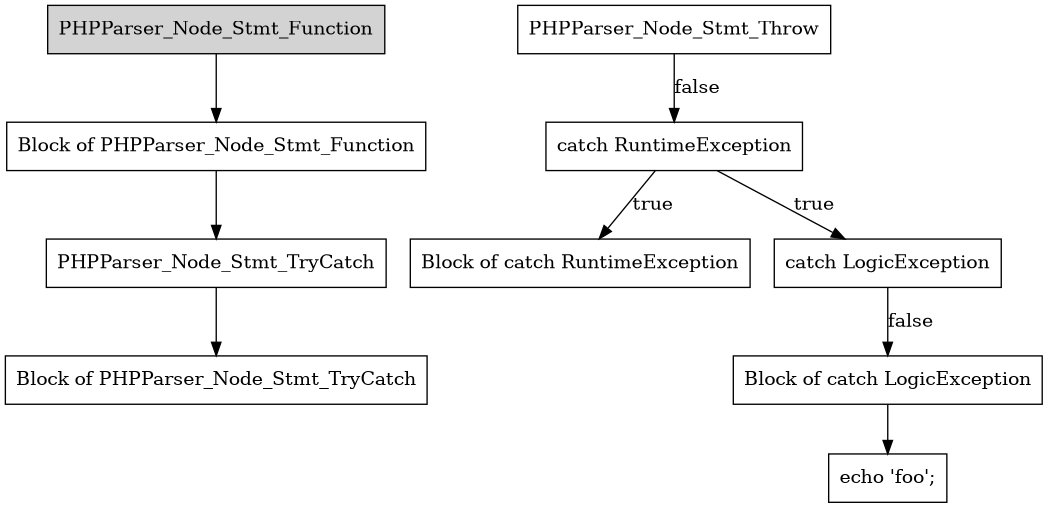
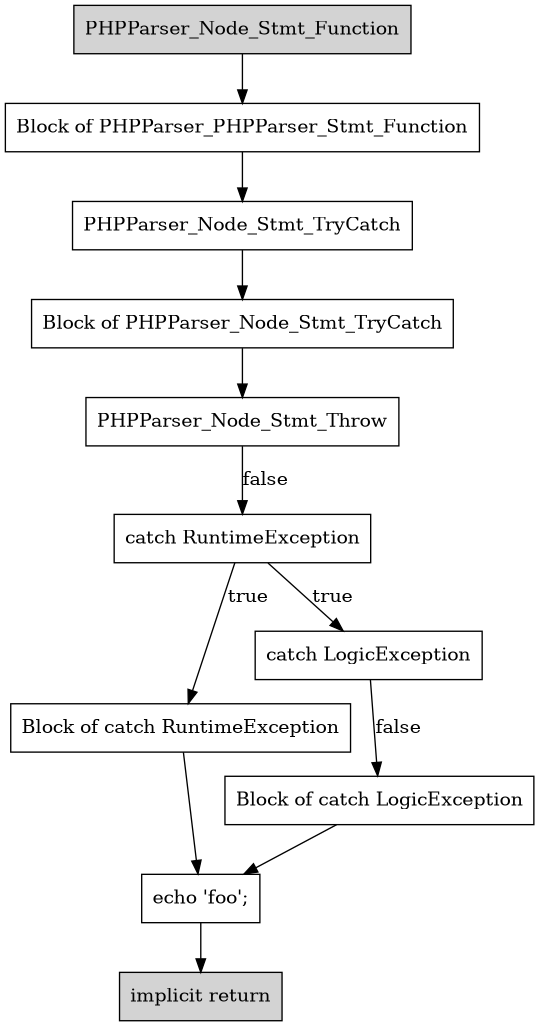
node "Block of PHPParser_Node_Stmt_Function": label "Block of PHPParser_Node_Stmt_Function" -> "Block of PHPParser_PHPParser_Stmt_Function"
edge "Block of PHPParser_Node_Stmt_TryCatch" -> "PHPParser_Node_Stmt_Throw": added
edge "Block of catch RuntimeException" -> "echo 'foo';": added
node "implicit return": added
